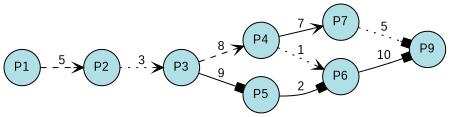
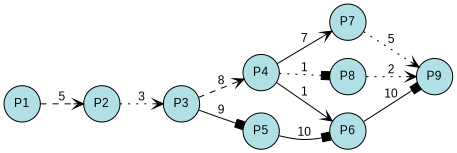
edge "P7" -> "P9": arrowhead box -> vee
edge "P4" -> "P6": style dotted -> solid
node "P8": added
edge "P5" -> "P6": label "2" -> "10"
